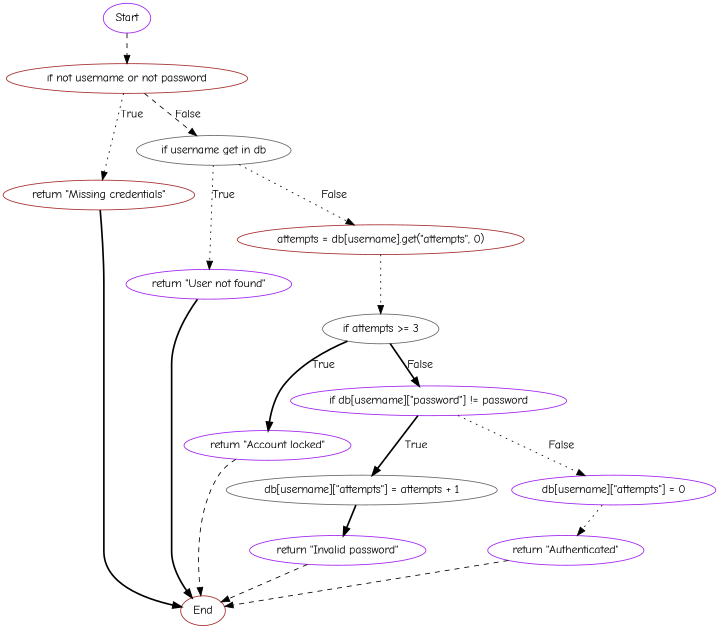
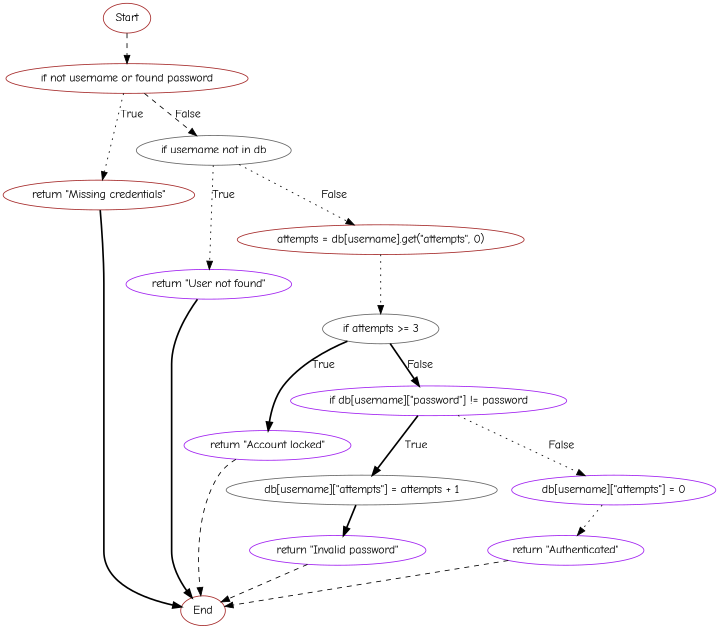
node "Start": color purple -> brown
node "if not username or not password": label "if not username or not password" -> "if not username or found password"
node "if username get in db": label "if username get in db" -> "if username not in db"
